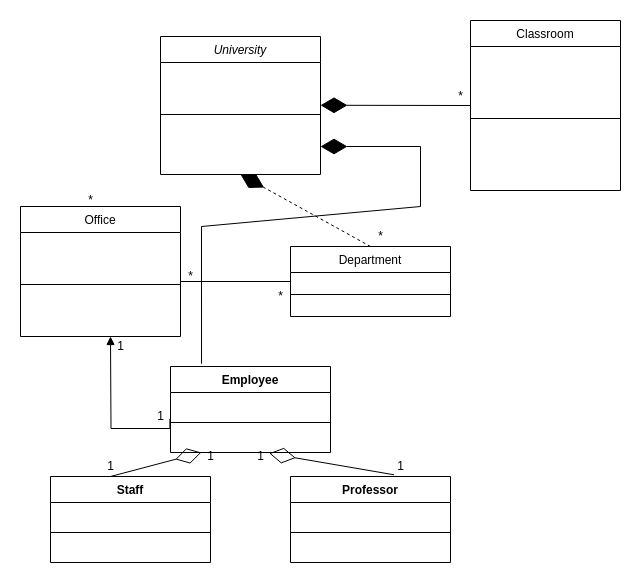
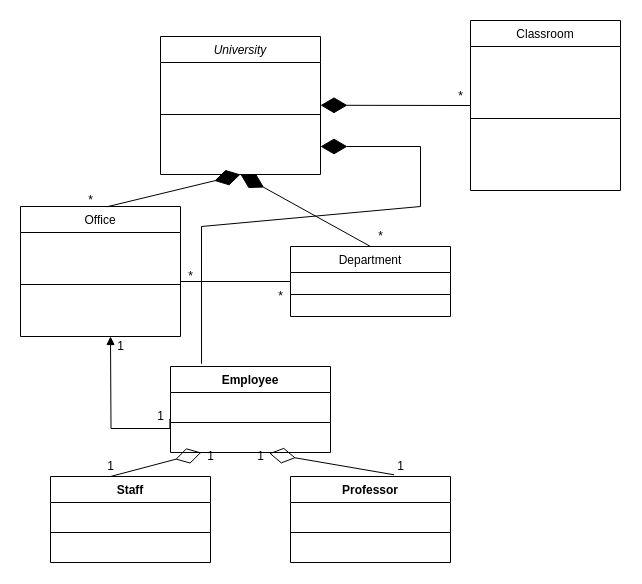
edge "Office" -> "University": added
edge "Department" -> "University": style dashed -> solid
